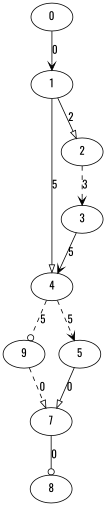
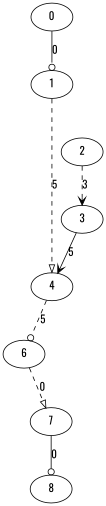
edge "0" -> "1": arrowhead vee -> odot
edge "1" -> "2": removed, label "2"
edge "1" -> "4": style solid -> dashed
node "9": label "9" -> "6"
node "5": removed
